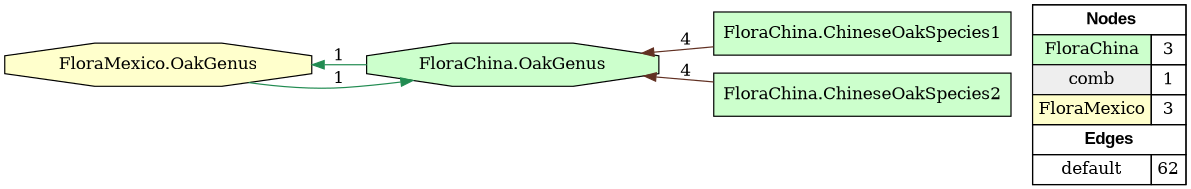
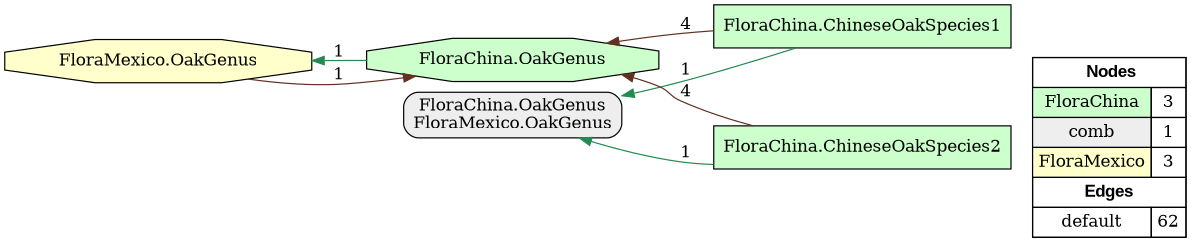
edge "FloraMexico.OakGenus" -> "FloraChina.OakGenus": color #218b51 -> #613022
node "FloraChina.OakGenus FloraMexico.OakGenus": added
